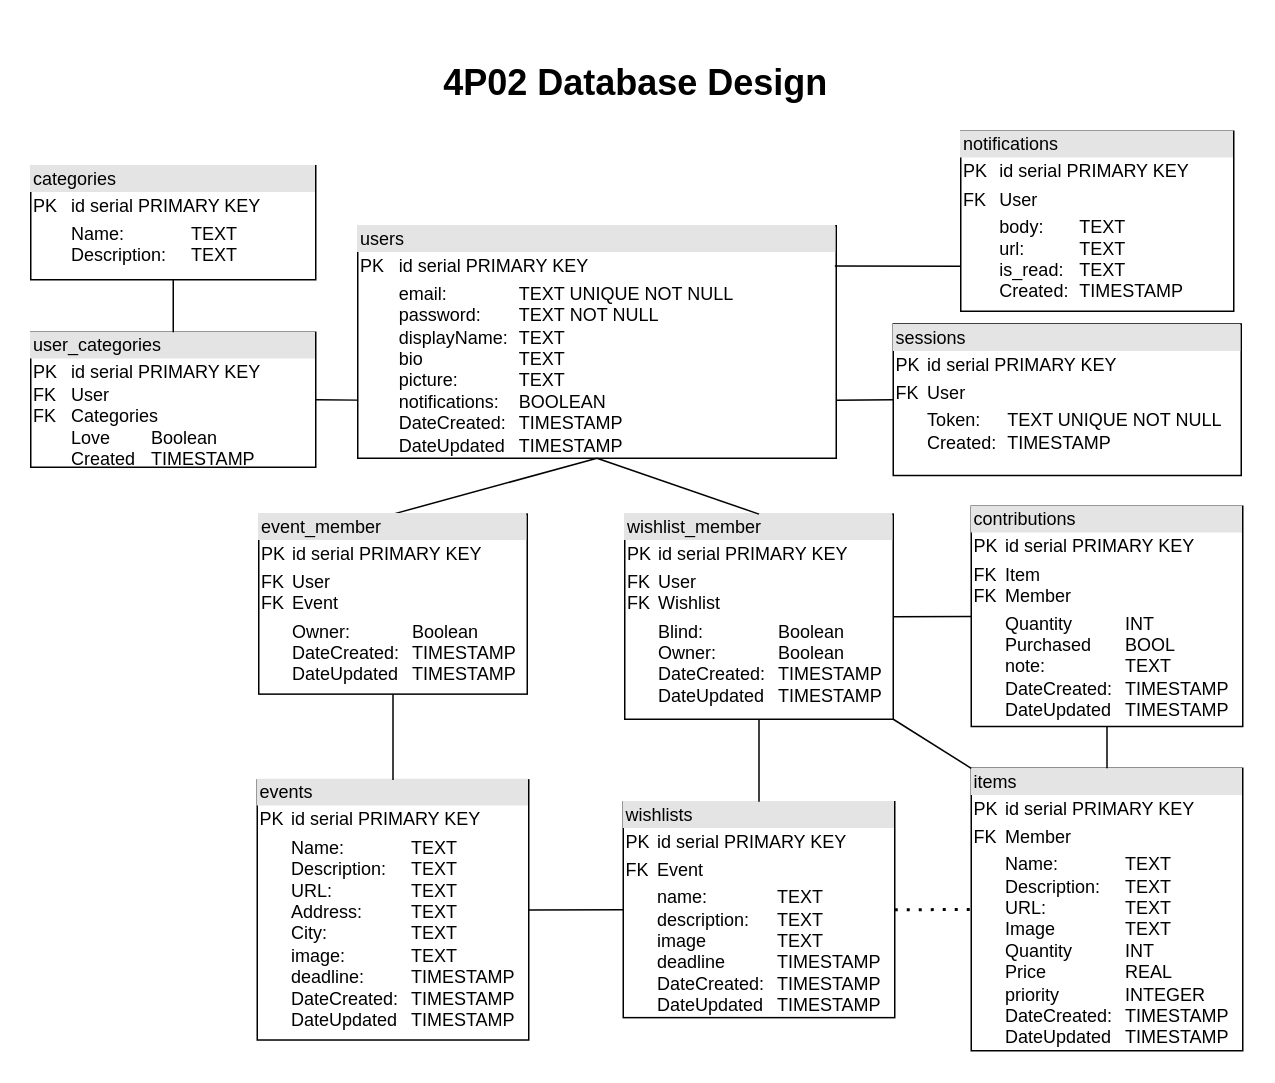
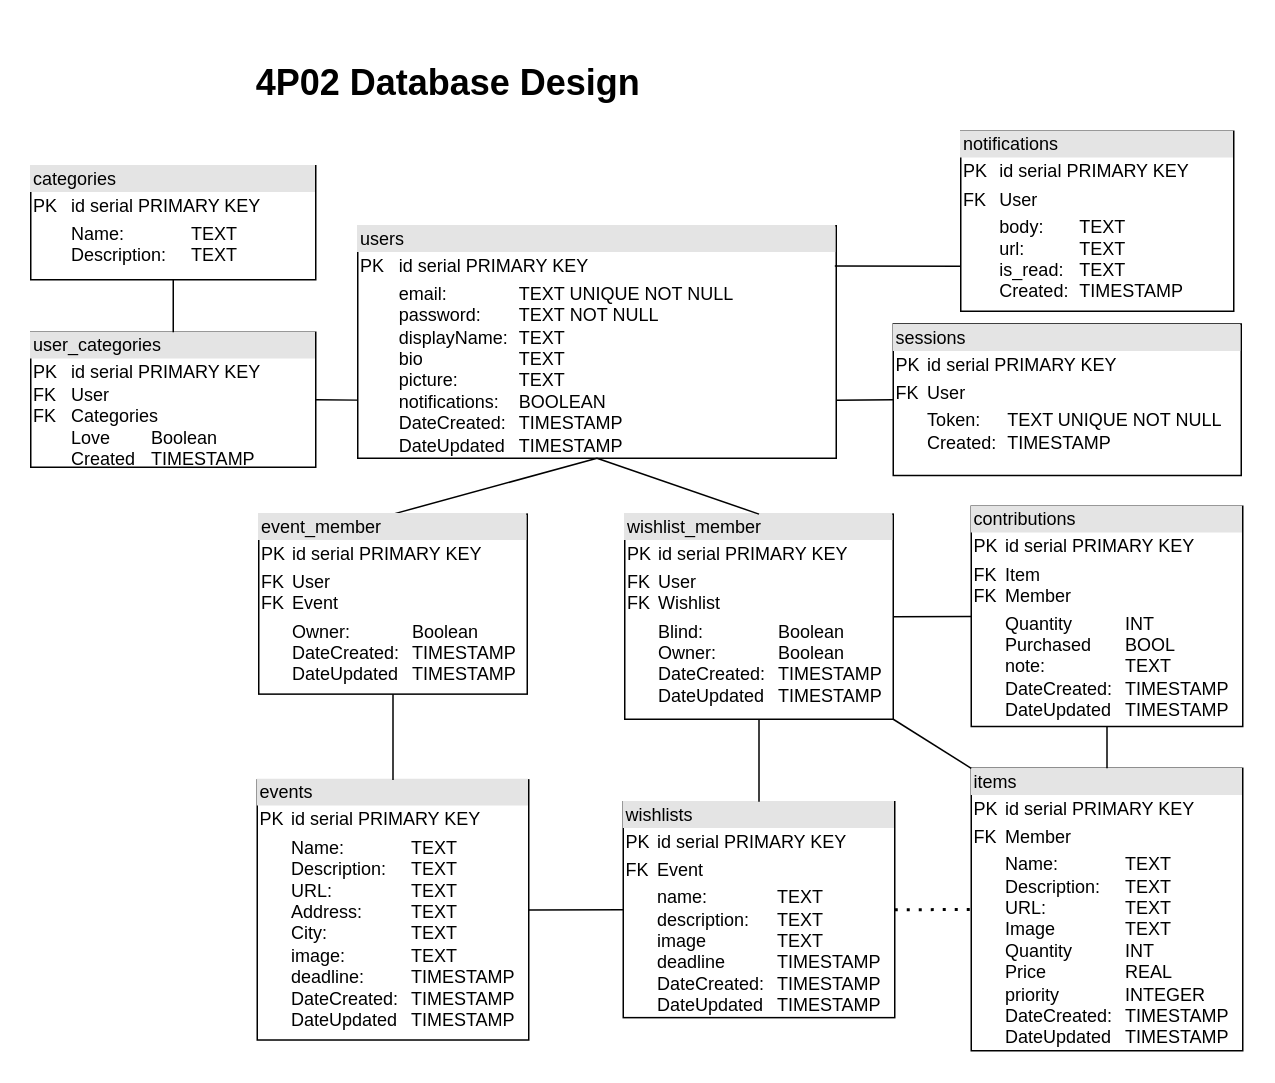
node "4P02 Database Design": moved (635, 83) -> (448, 83)
